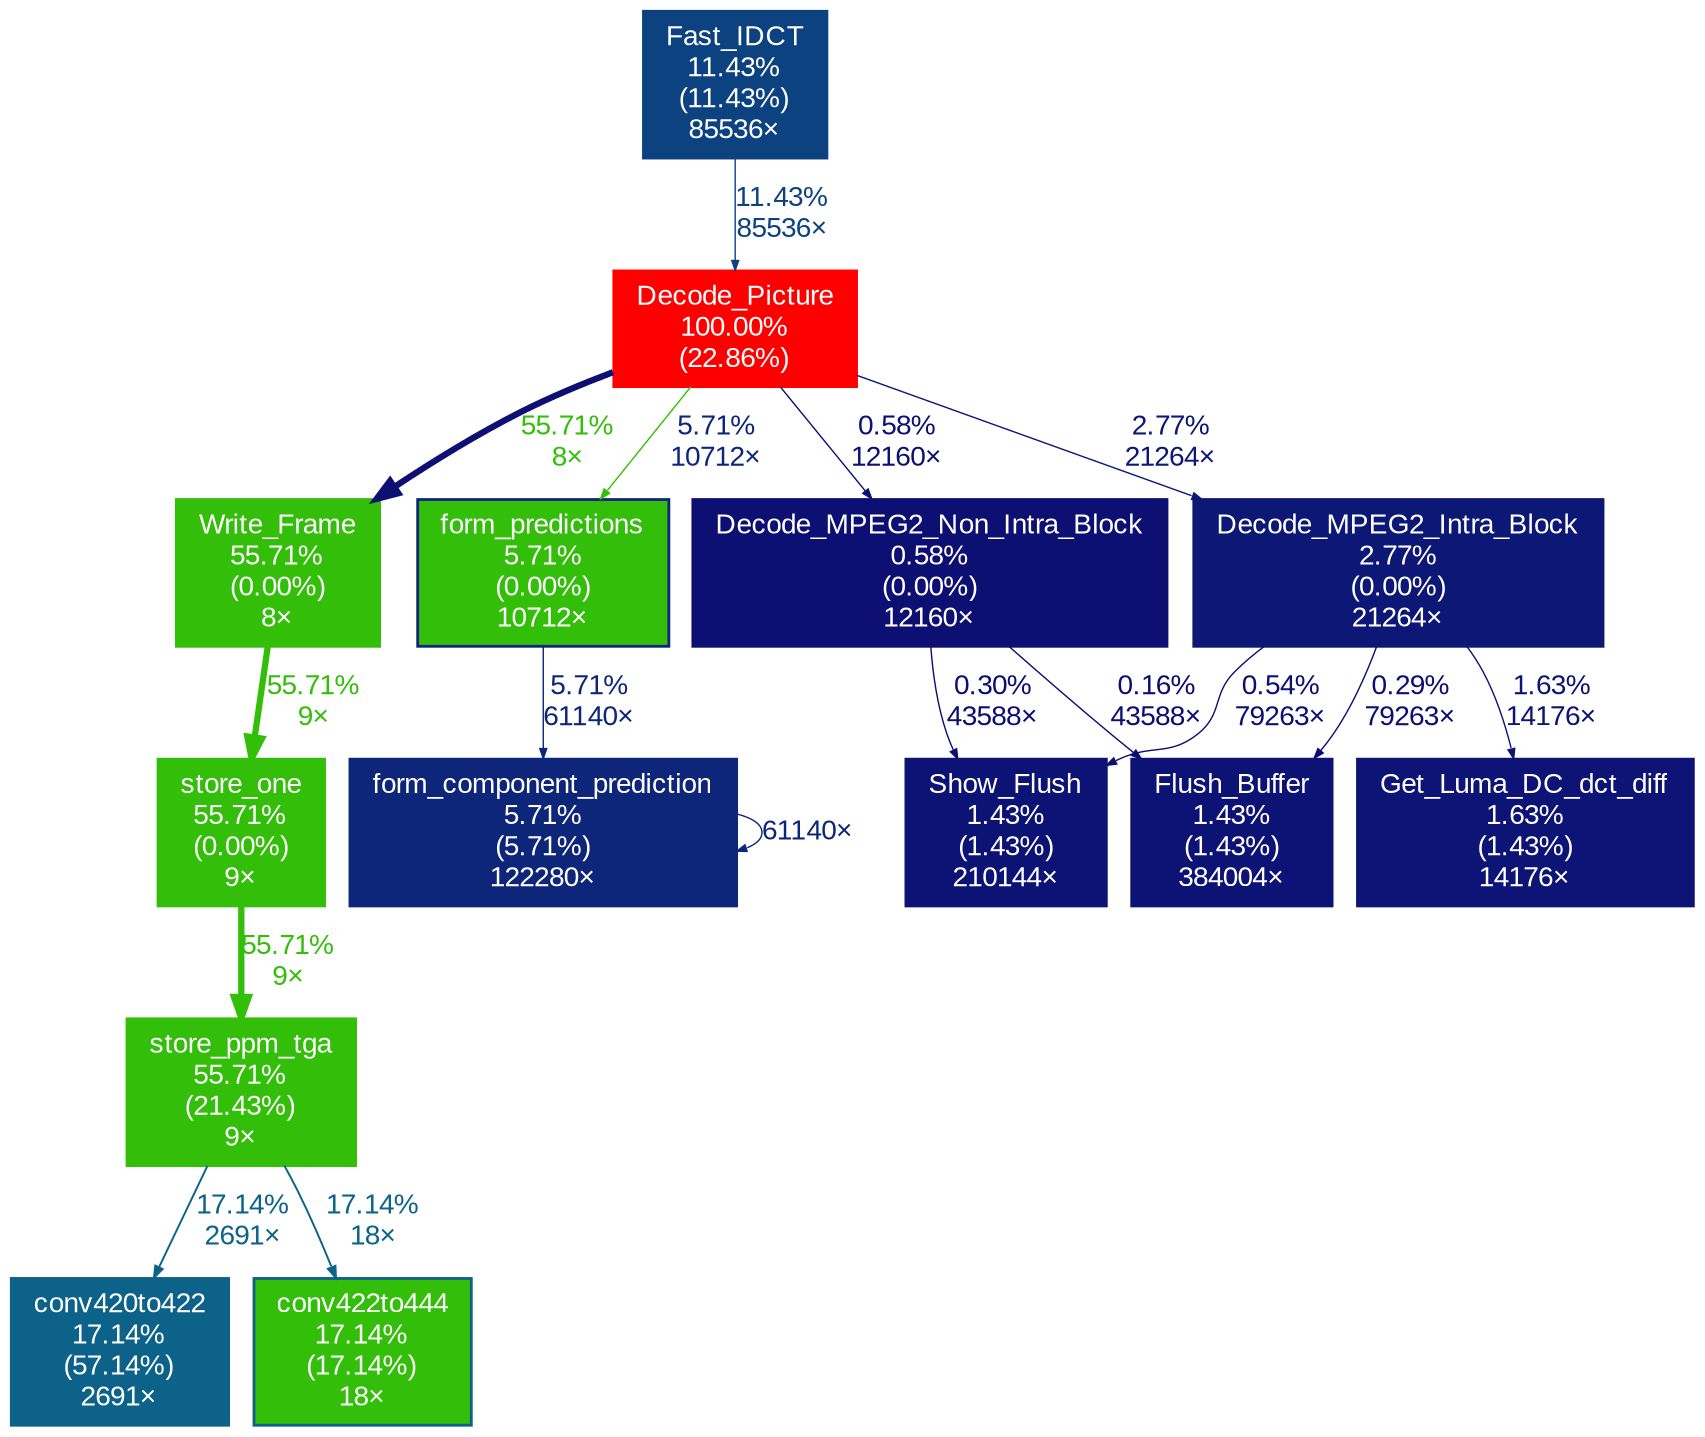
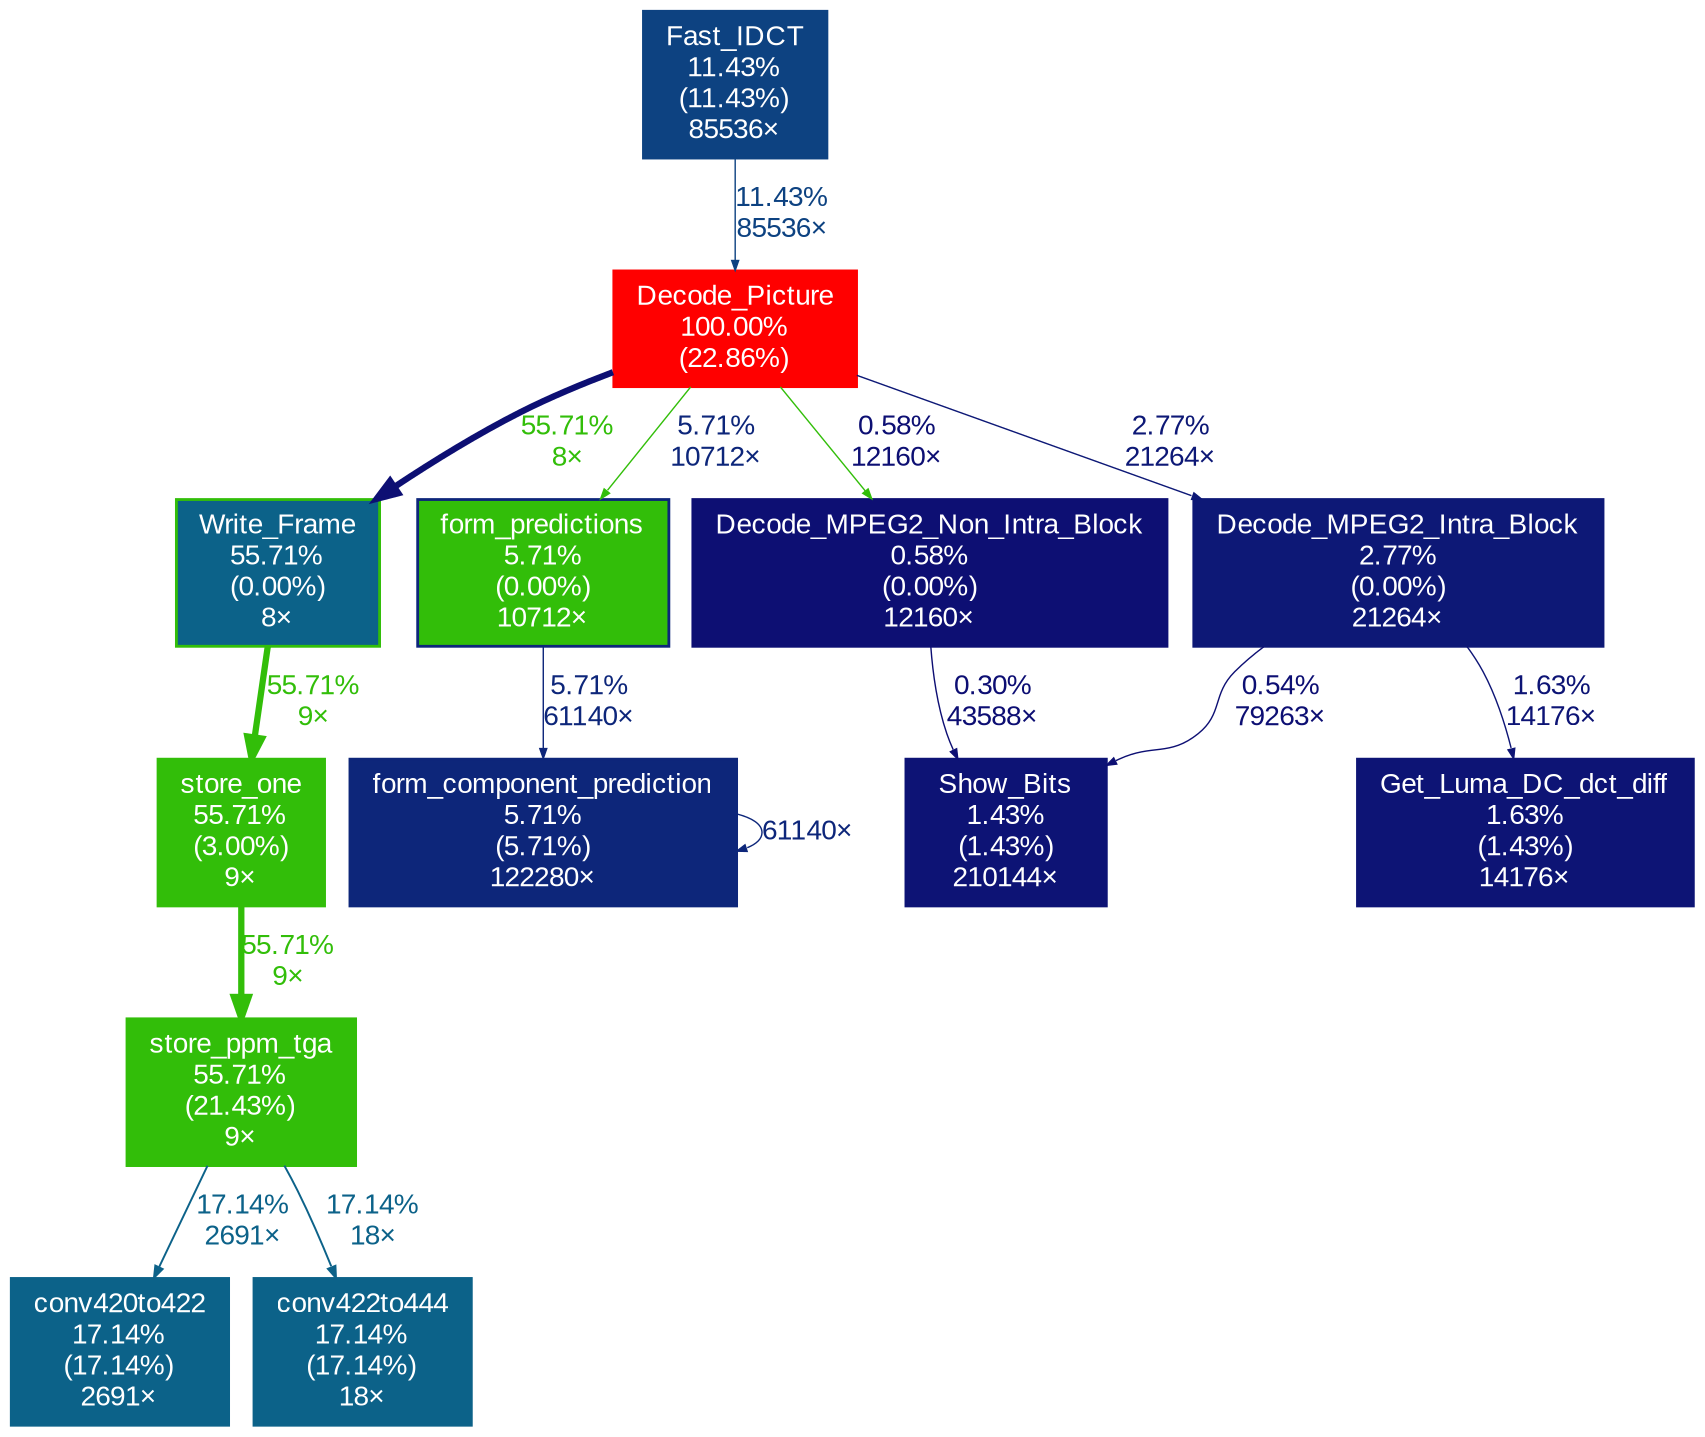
edge "Decode_Picture 100.00% (22.86%)" -> "Decode_MPEG2_Non_Intra_Block 0.58% (0.00%) 12160×": color #0d0f73 -> #32be09
node "Write_Frame 55.71% (0.00%) 8×": fillcolor #32be09 -> #0c6289
node "store_one 55.71% (0.00%) 9×": label "store_one 55.71% (0.00%) 9×" -> "store_one 55.71% (3.00%) 9×"
node "Show_Flush 1.43% (1.43%) 210144×": label "Show_Flush 1.43% (1.43%) 210144×" -> "Show_Bits 1.43% (1.43%) 210144×"
node "Flush_Buffer 1.43% (1.43%) 384004×": removed
node "conv420to422 17.14% (57.14%) 2691×": label "conv420to422 17.14% (57.14%) 2691×" -> "conv420to422 17.14% (17.14%) 2691×"
node "conv422to444 17.14% (17.14%) 18×": fillcolor #32be09 -> #0c6289
